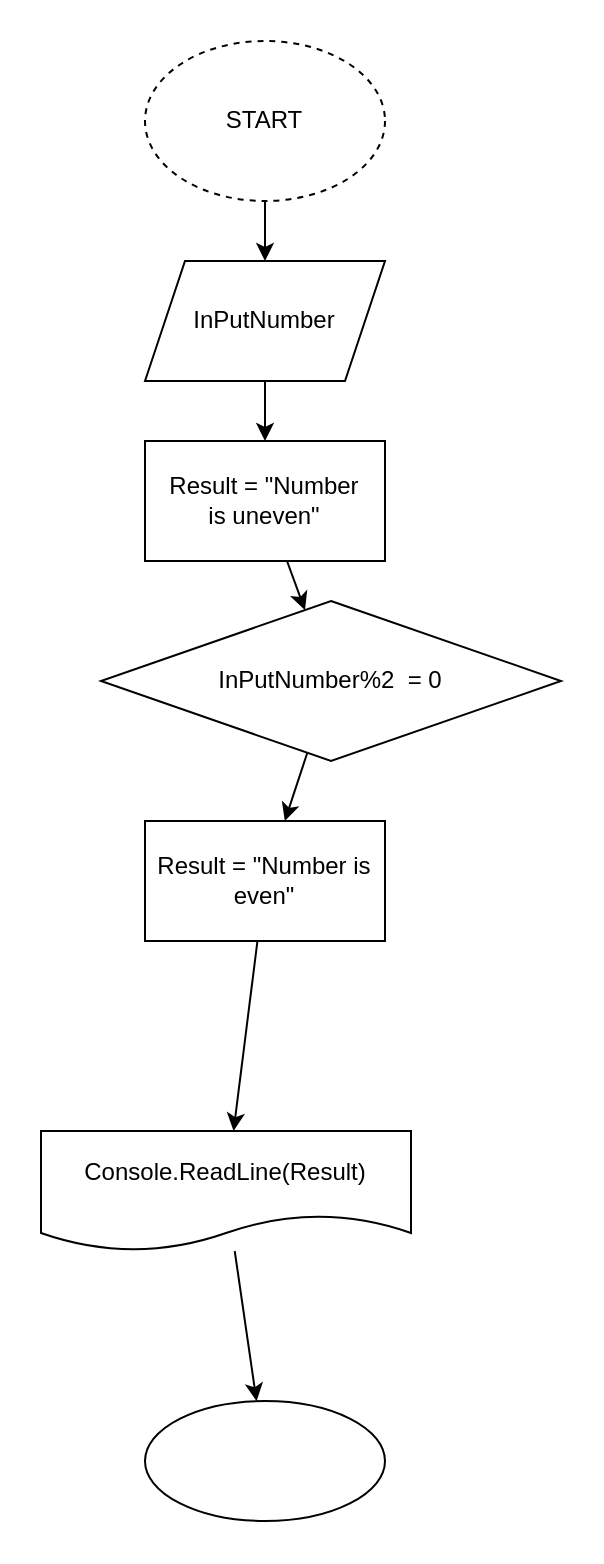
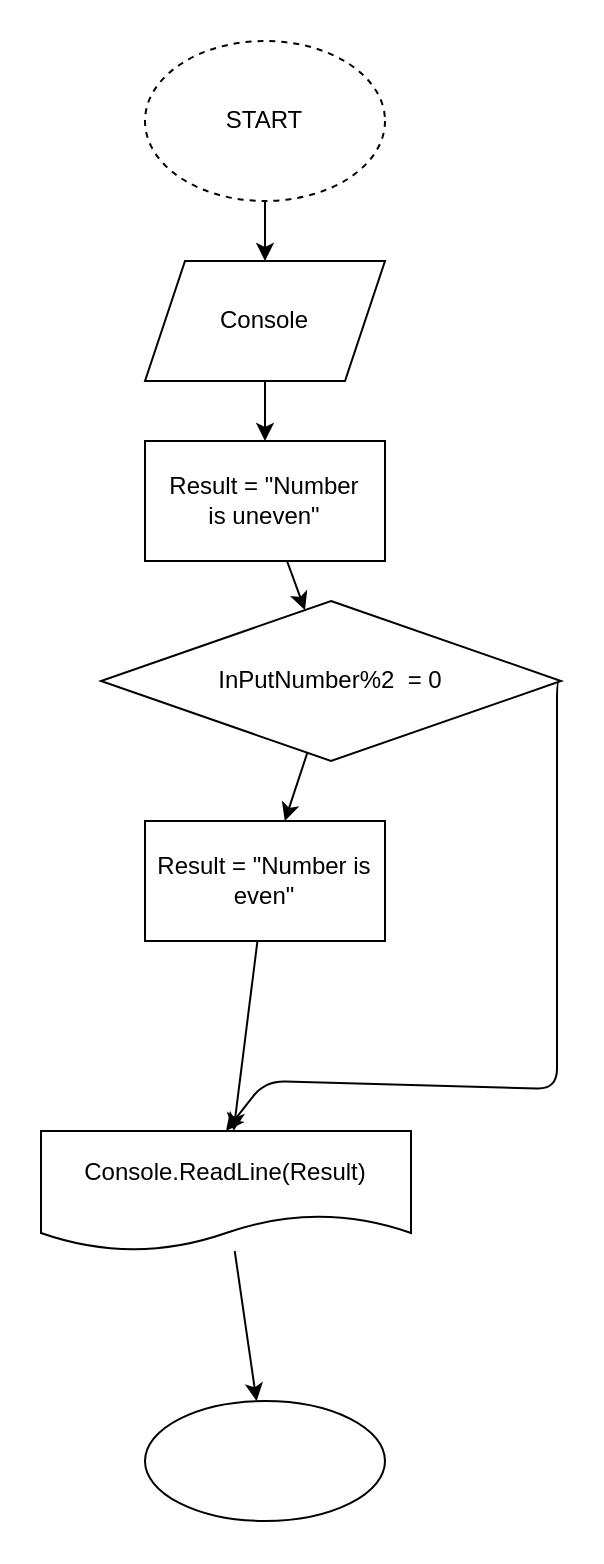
node "InPutNumber": label "InPutNumber" -> "Console"
edge "InPutNumber%2 = 0" -> "Console.ReadLine(Result)": added
